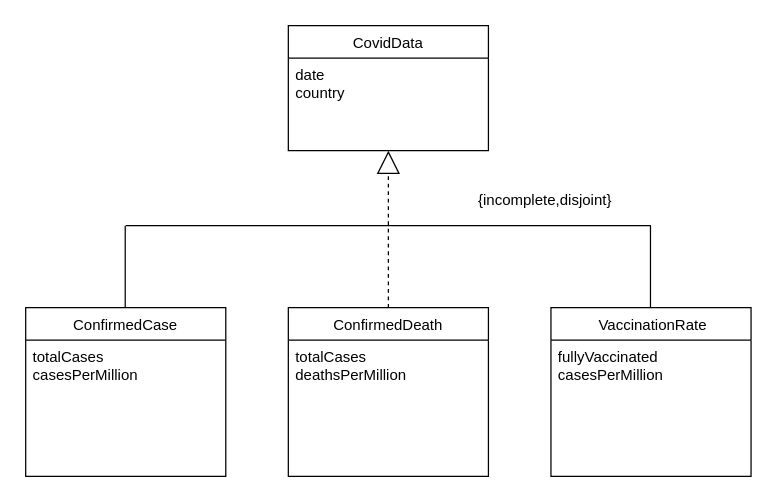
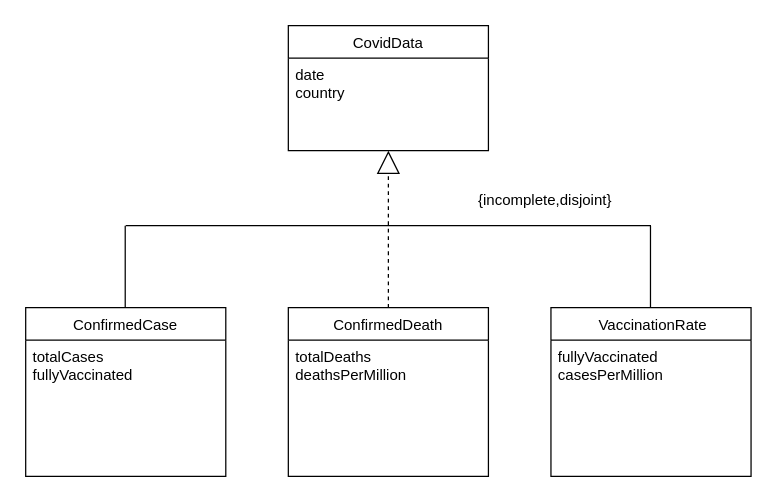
node "totalCases casesPerMillion": label "totalCases casesPerMillion" -> "totalCases fullyVaccinated"
node "totalCases deathsPerMillion": label "totalCases deathsPerMillion" -> "totalDeaths deathsPerMillion"
